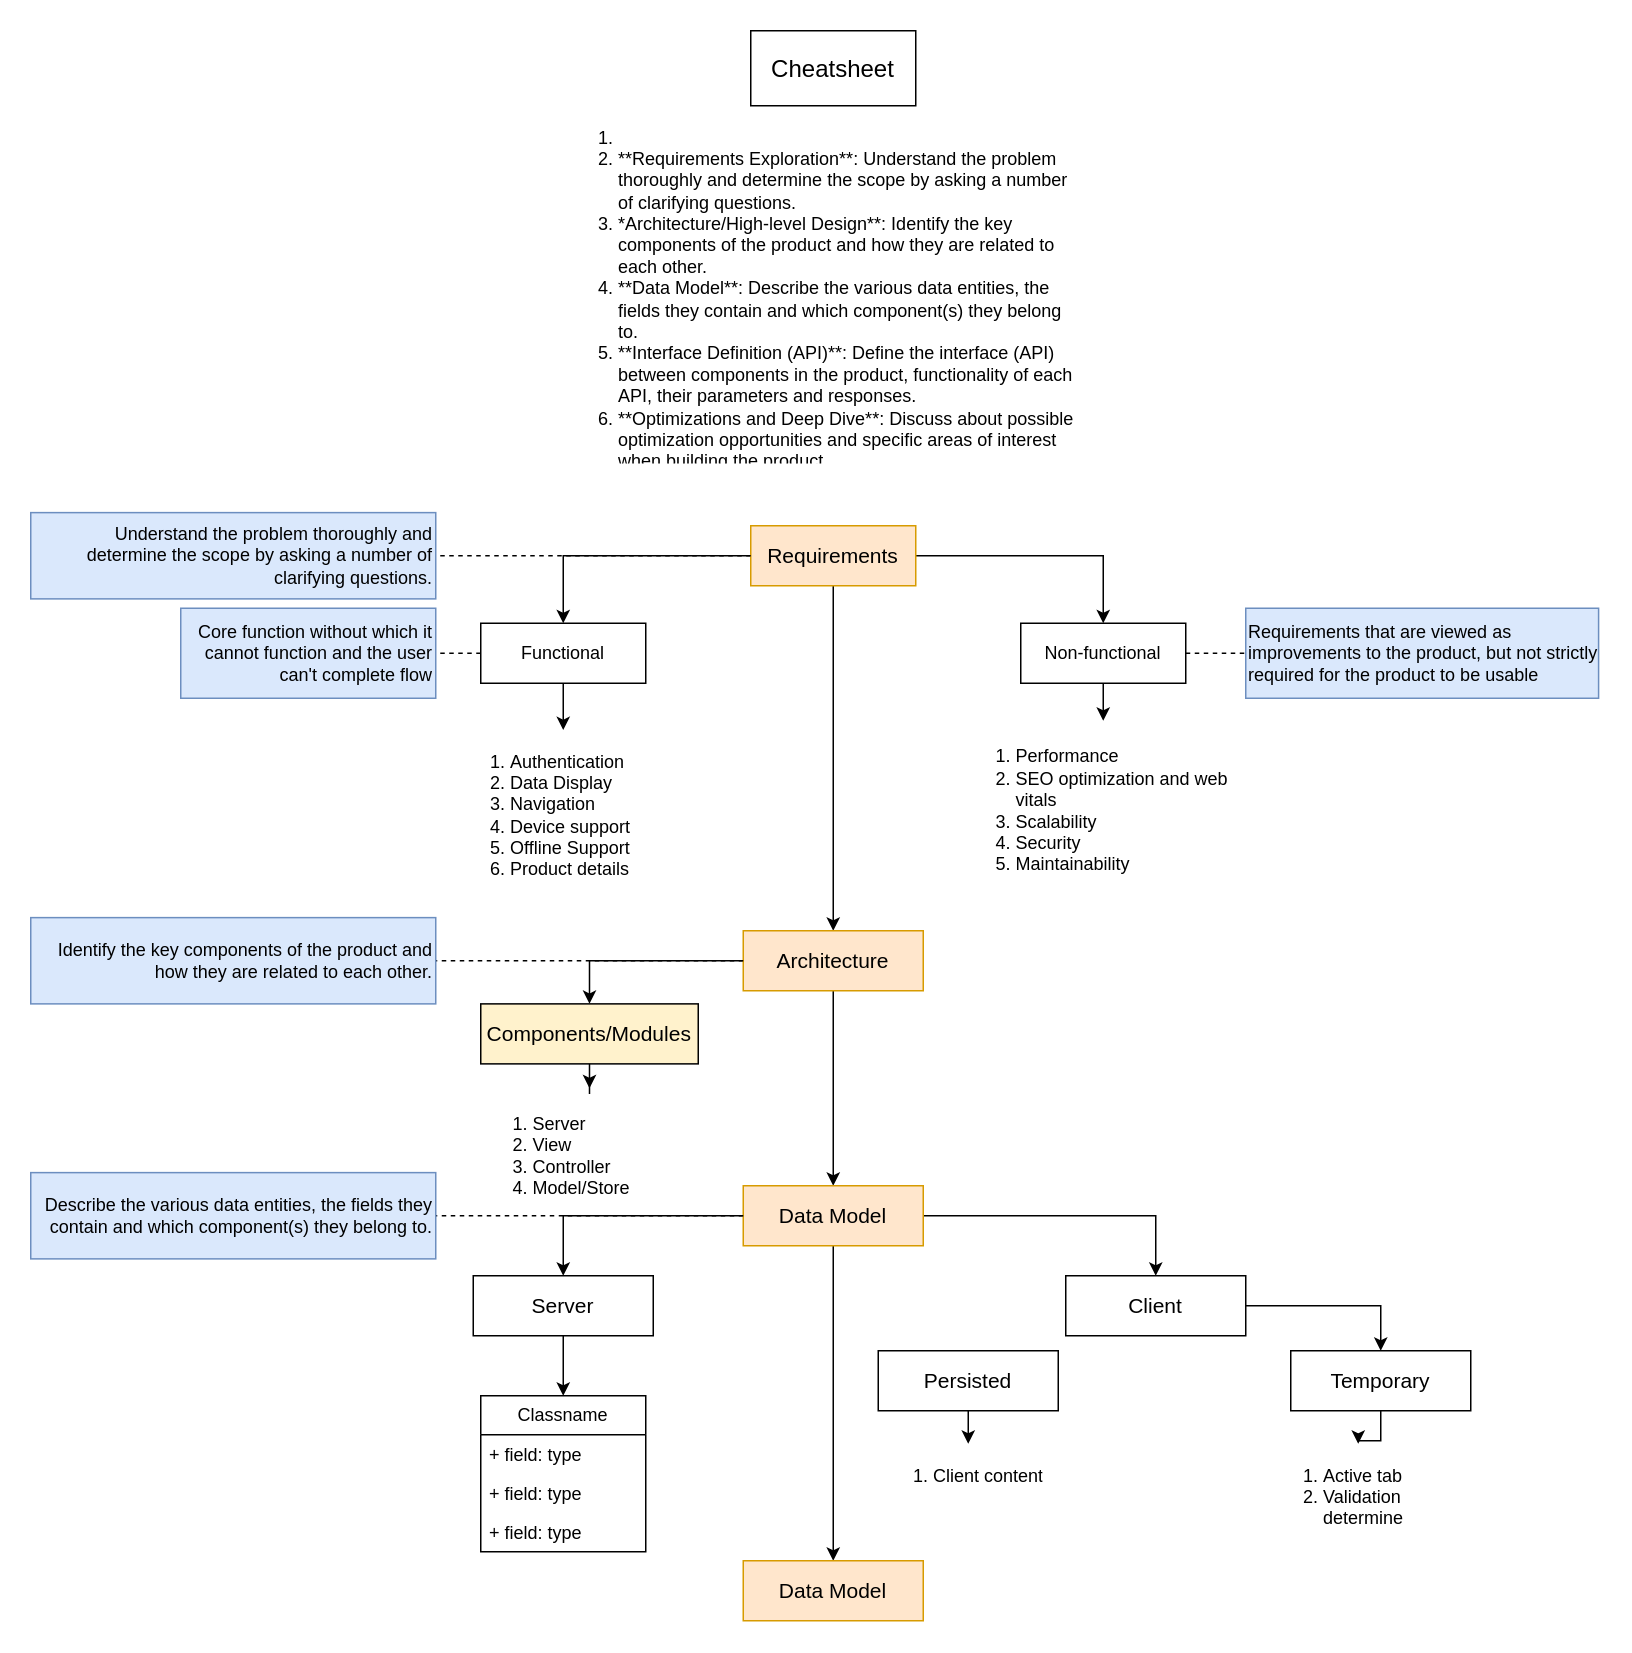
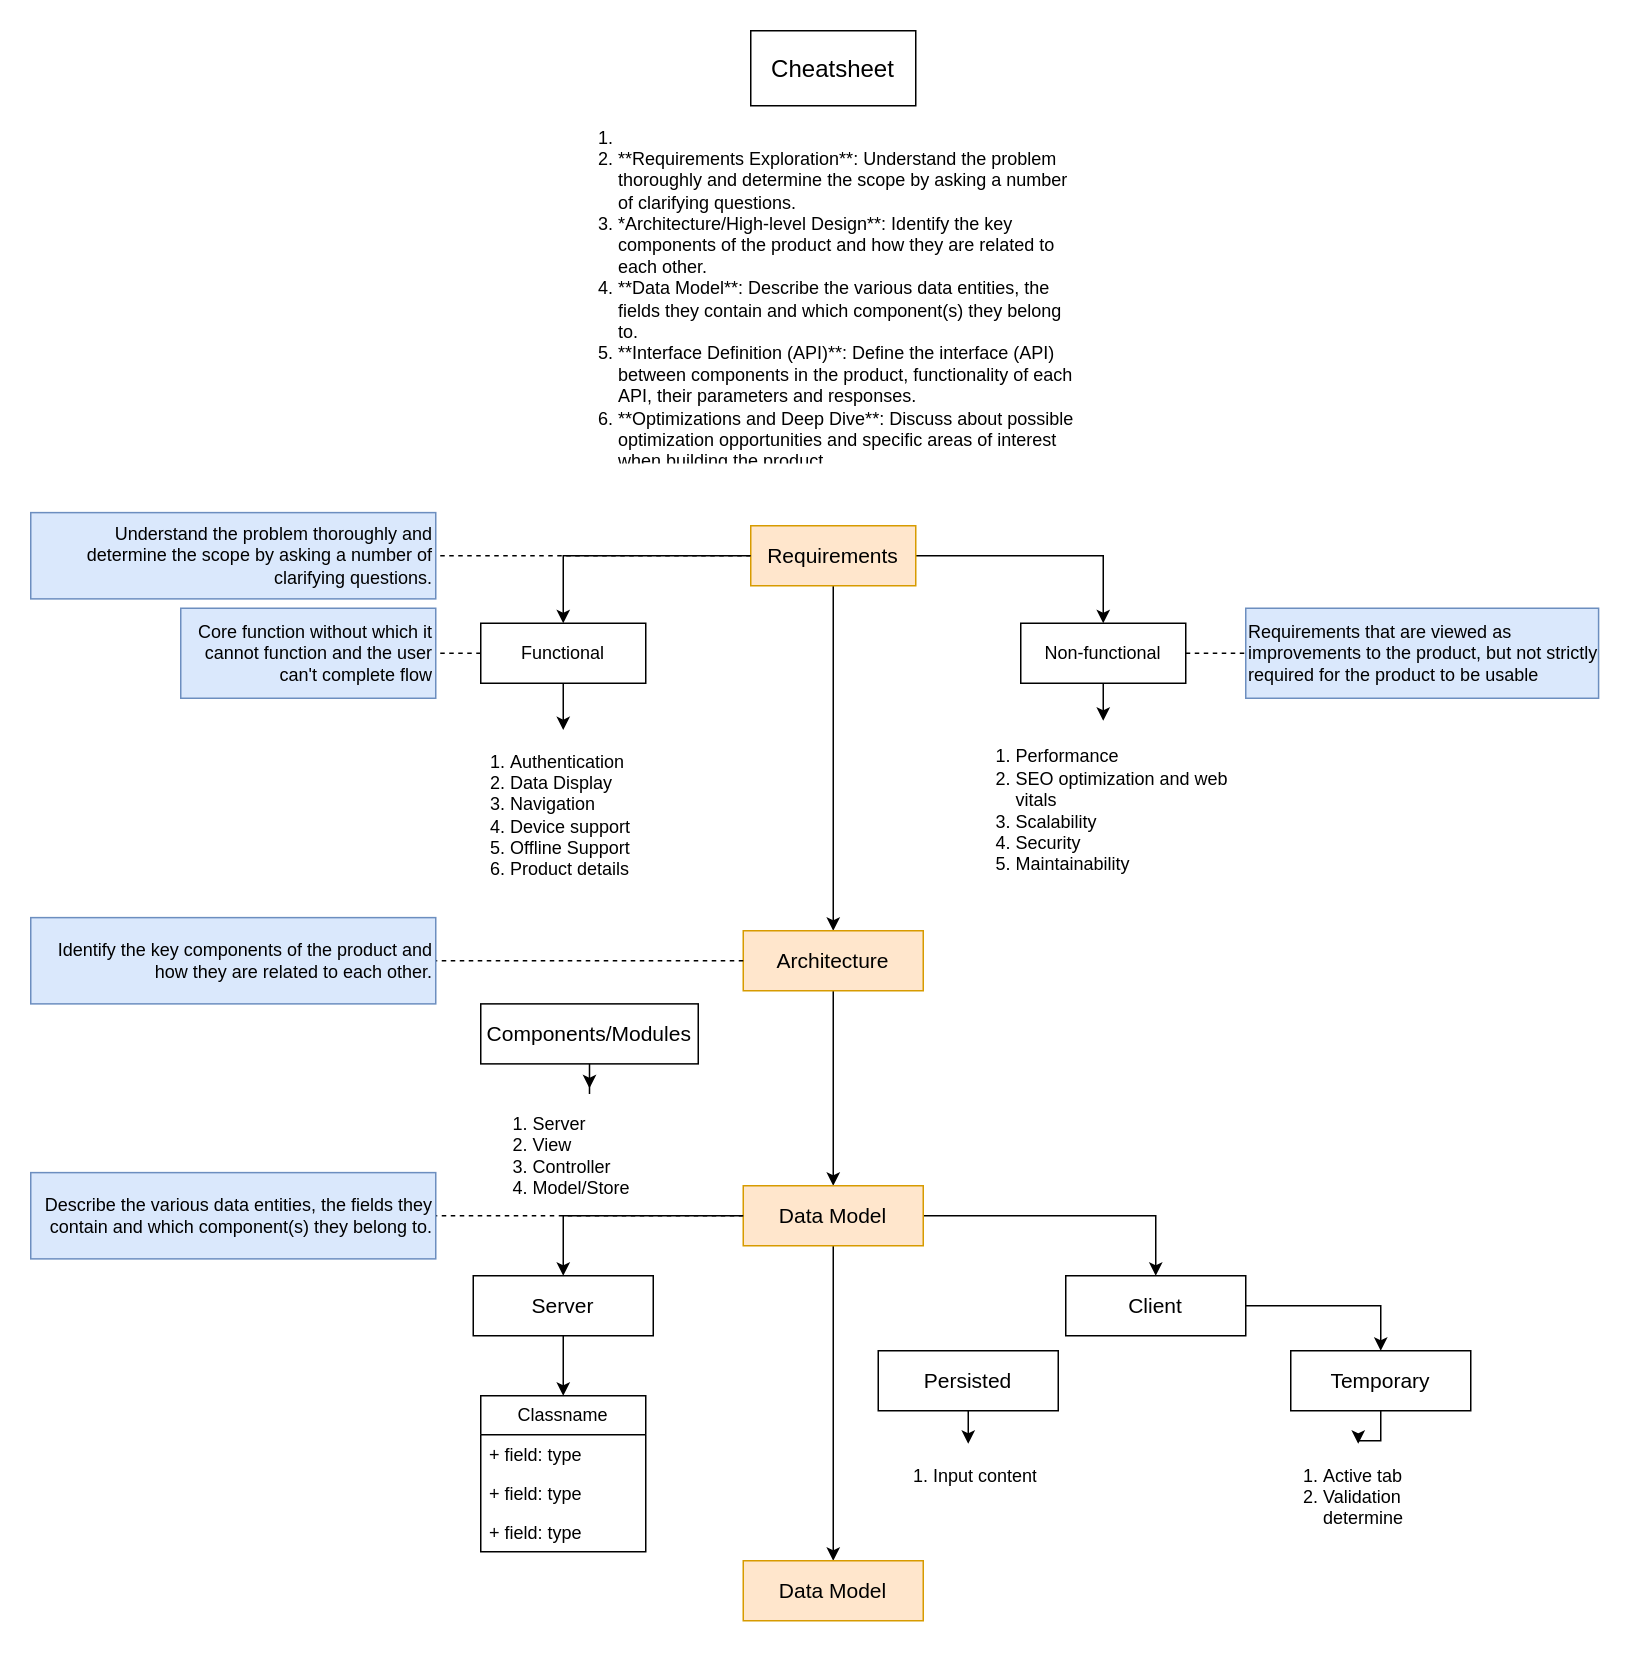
edge "Architecture" -> "Components/Modules": removed
node "Components/Modules": fillcolor #fff2cc -> #ffffff
node "Client content": label "Client content" -> "Input content"
